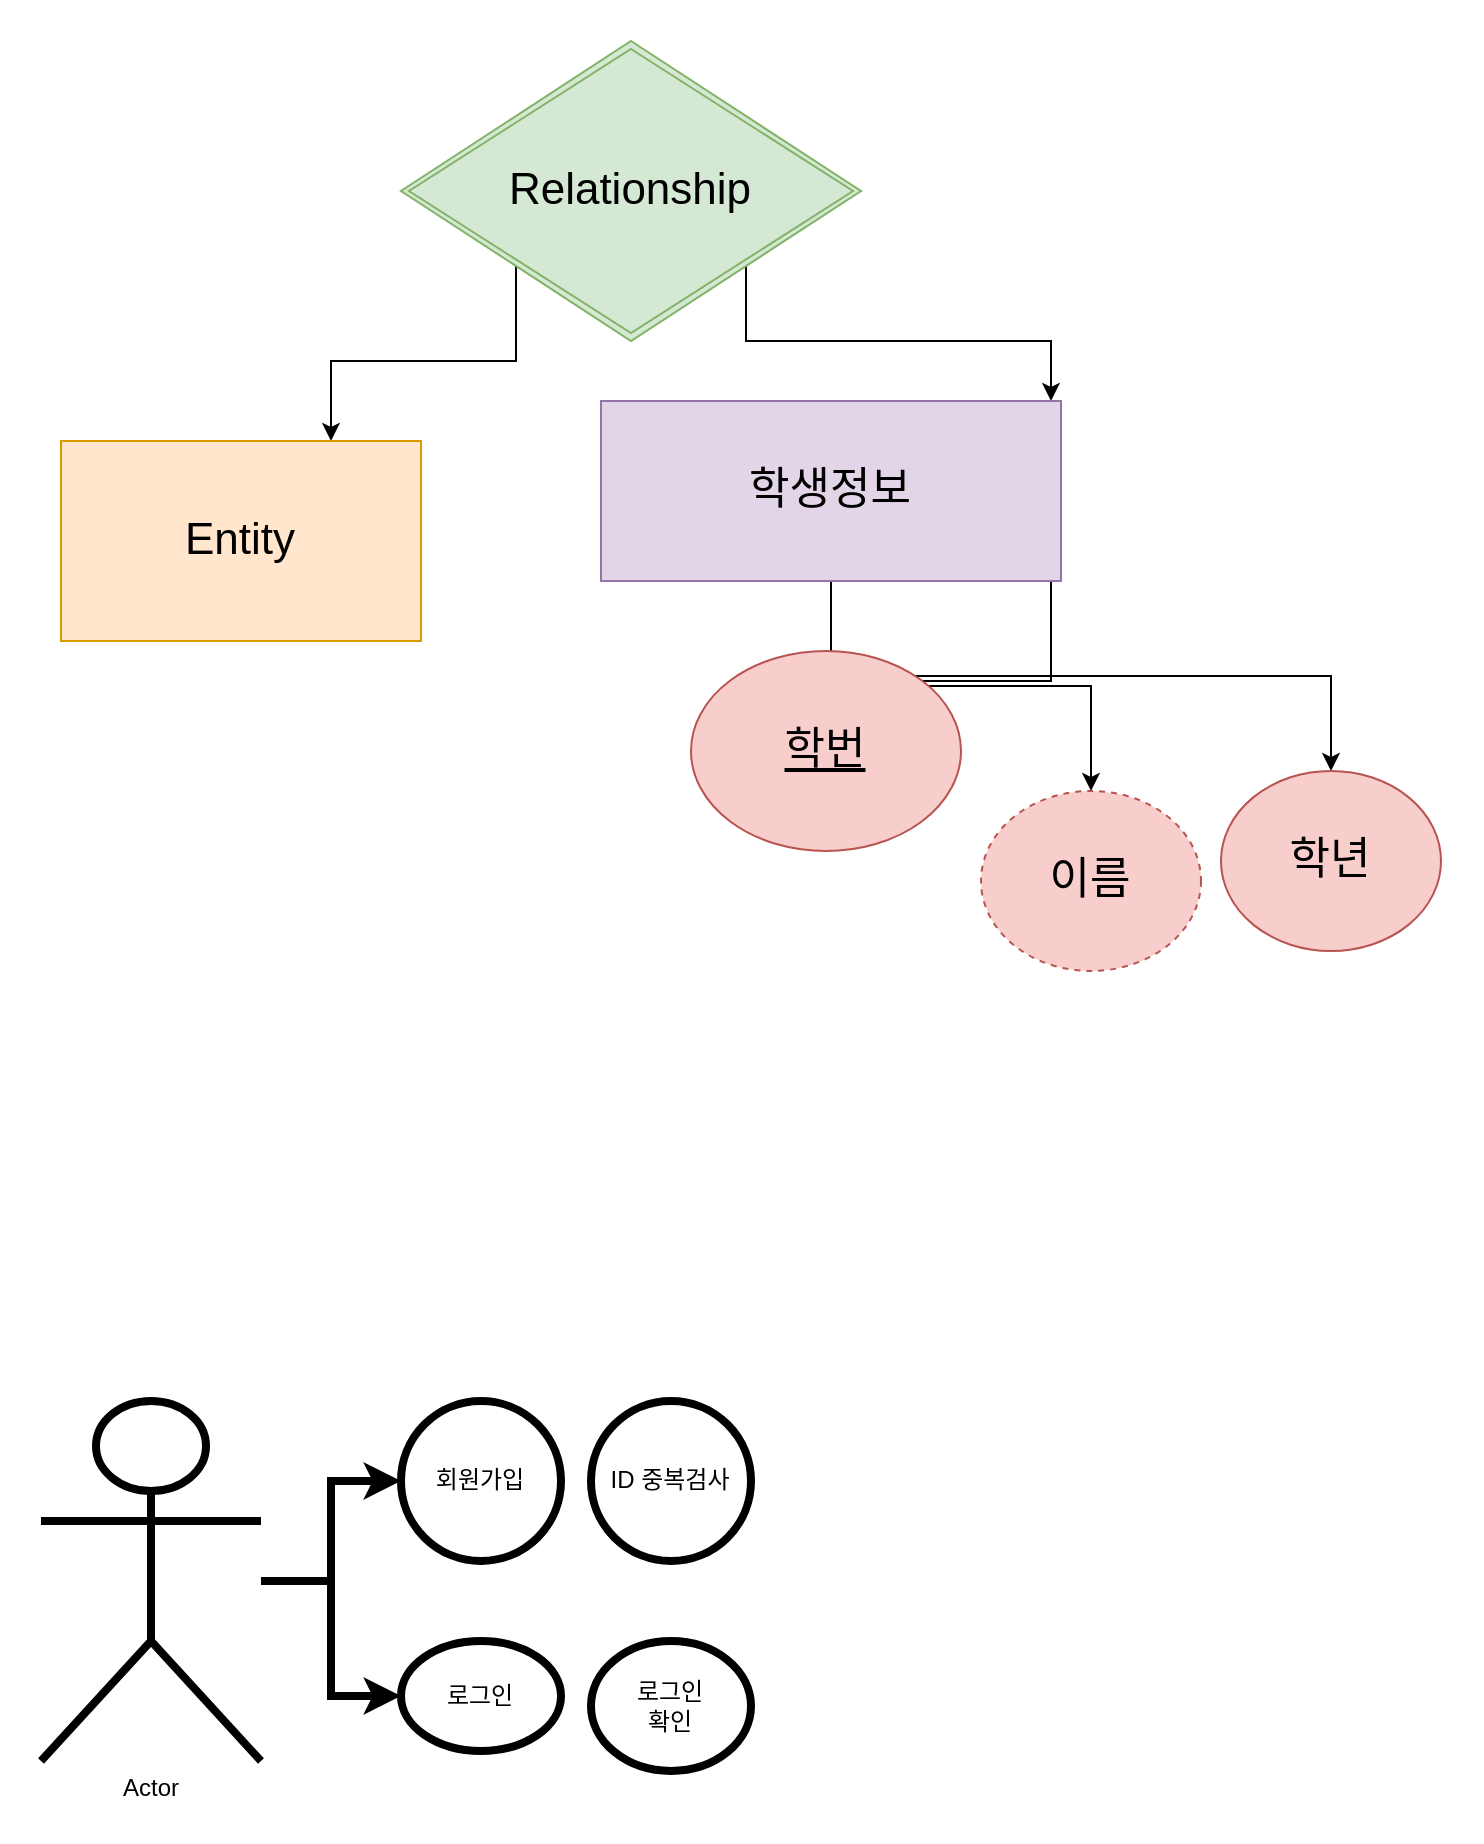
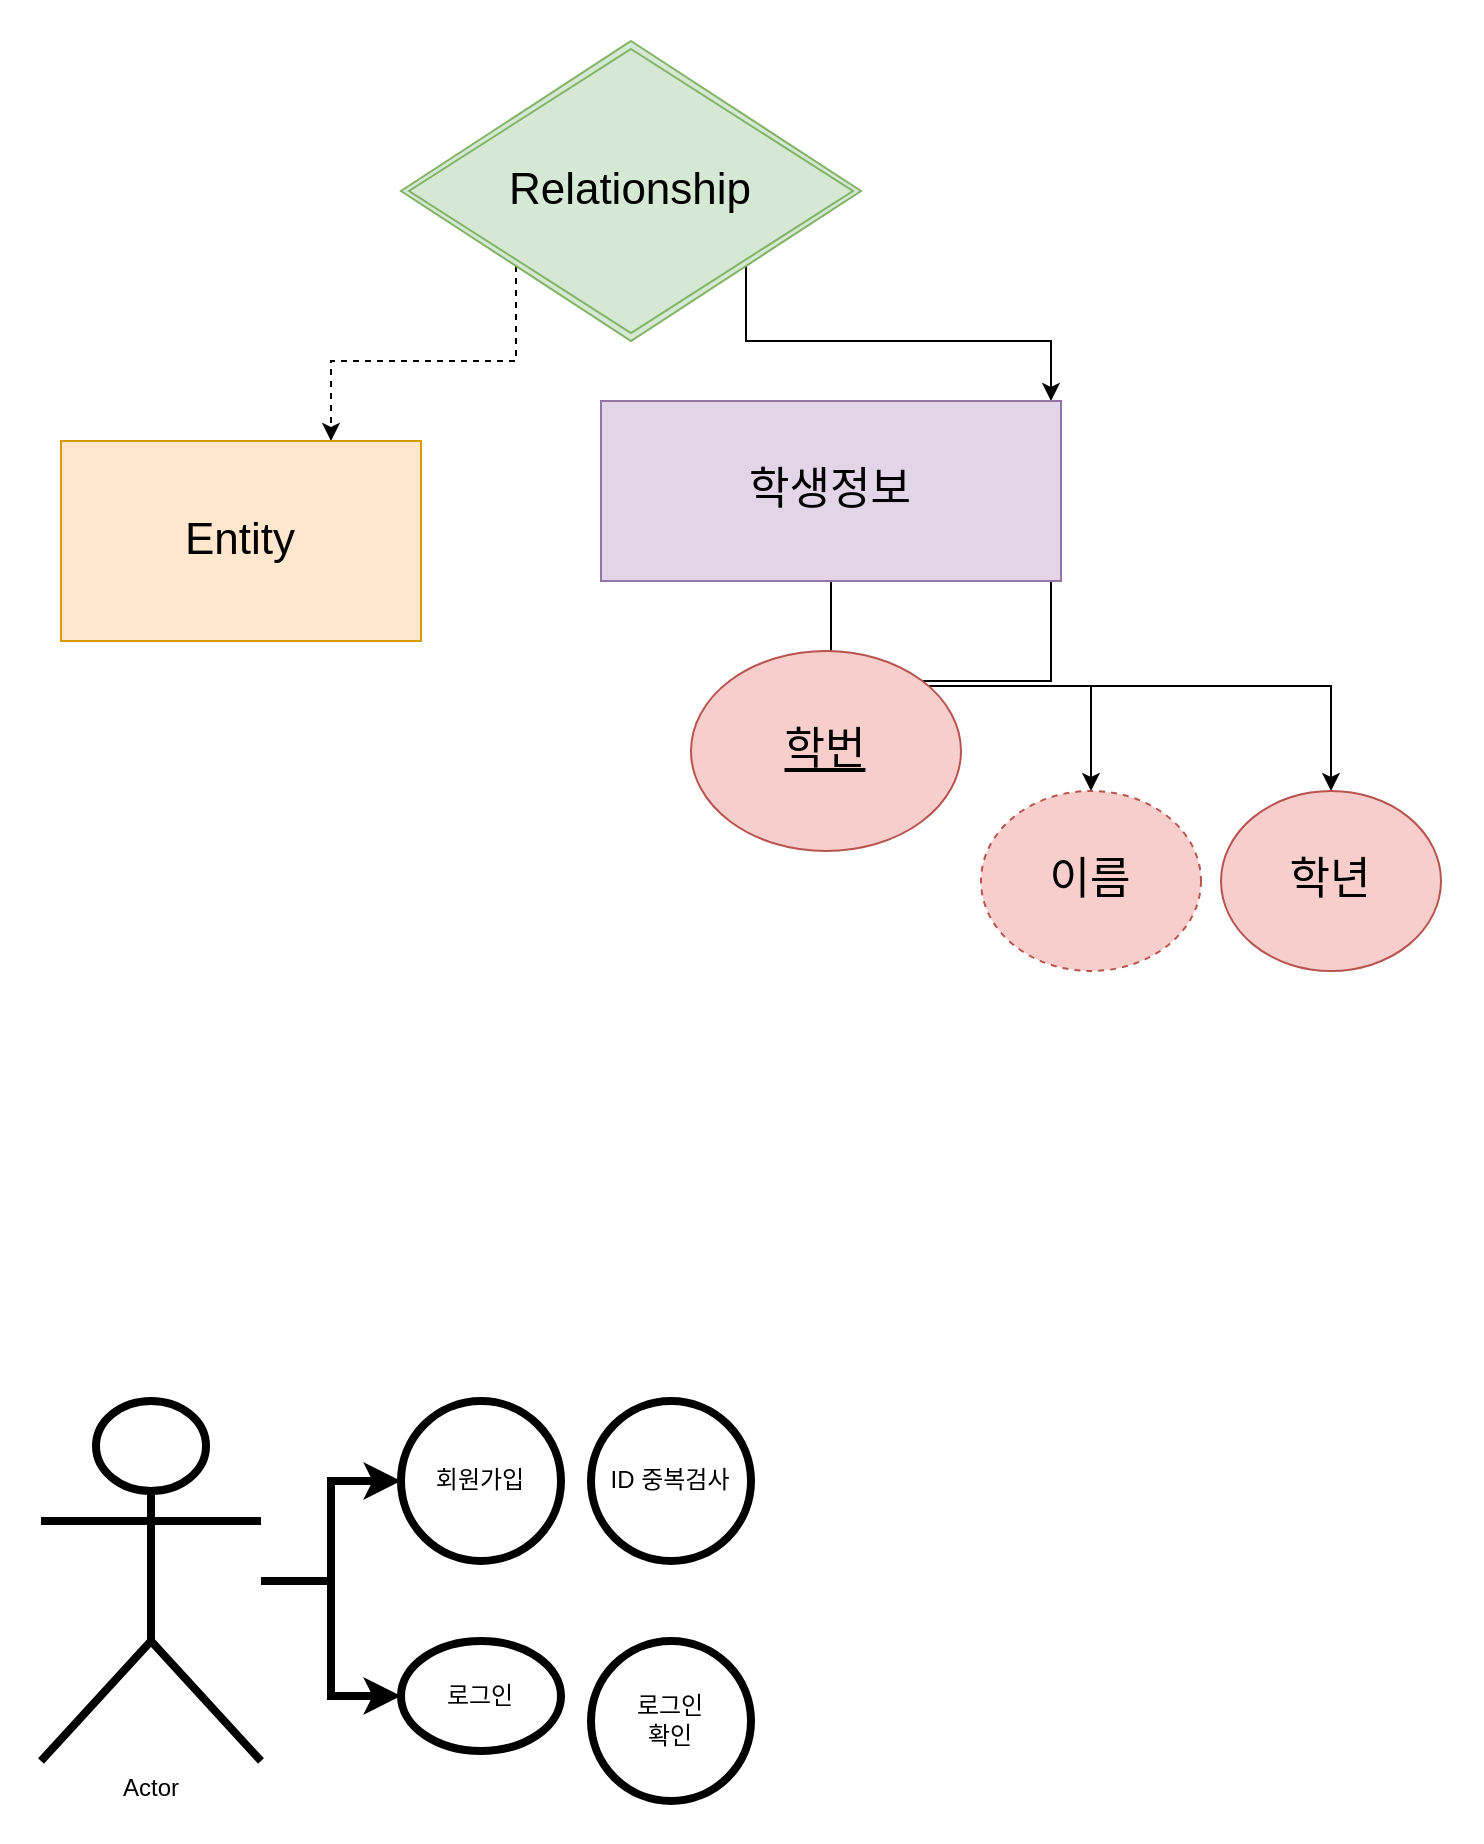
edge "Relationship" -> "Entity": style solid -> dashed
node "학년": moved (1331, 861) -> (1331, 881)
node "로그인 확인": size 160x130 -> 160x160
